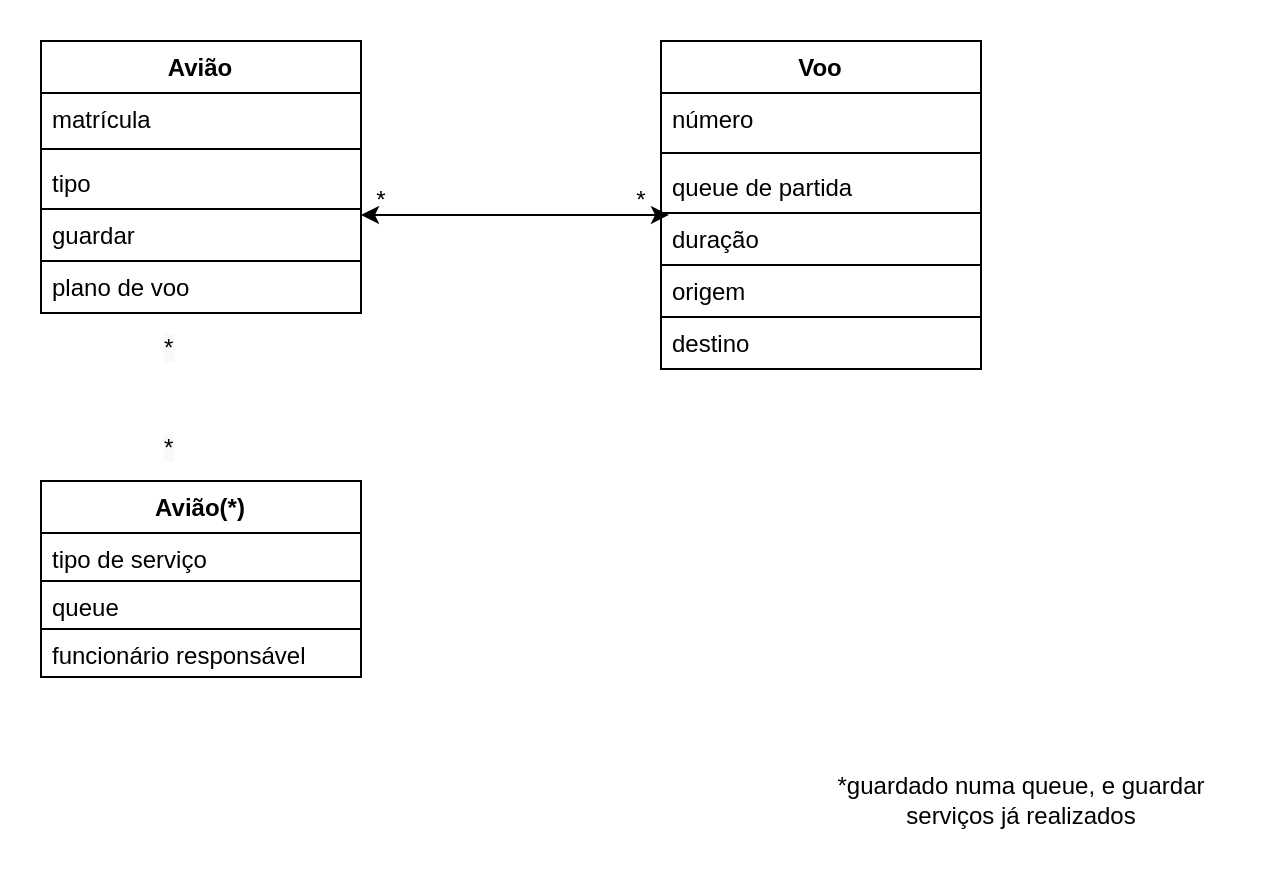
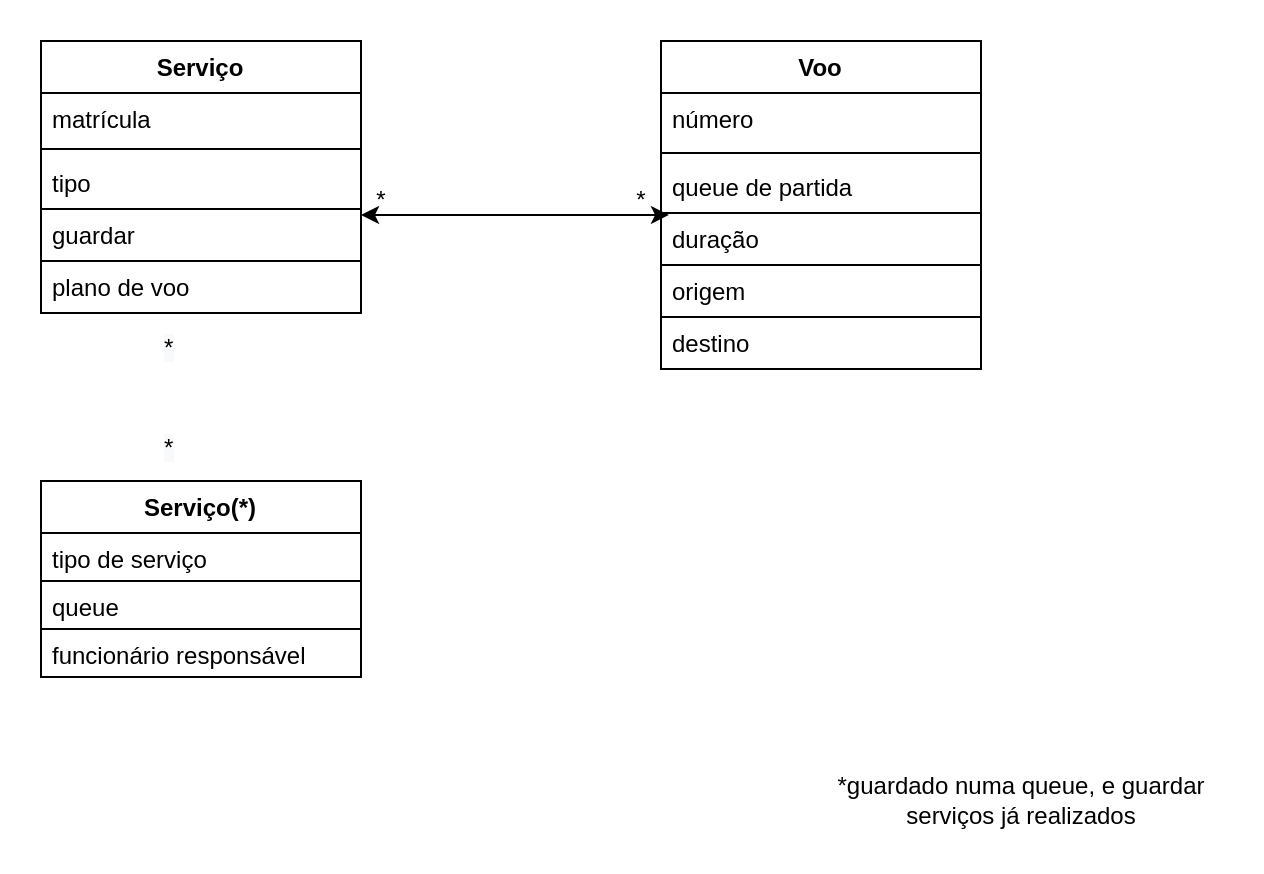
node "Avião": label "Avião" -> "Serviço"
node "Avião(*)": label "Avião(*)" -> "Serviço(*)"
